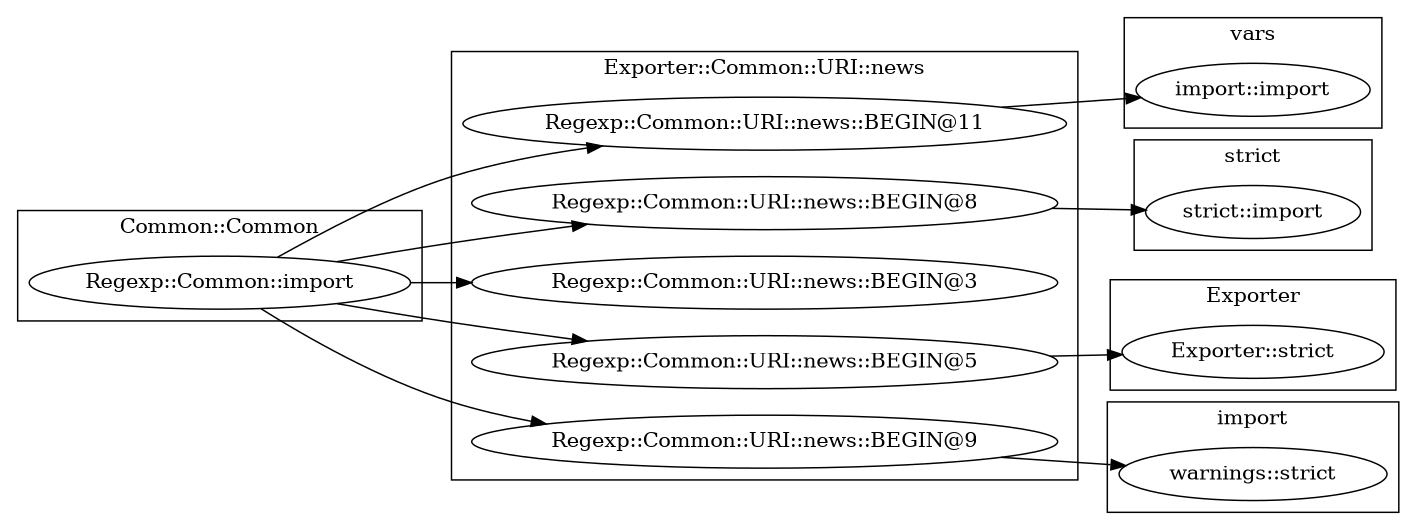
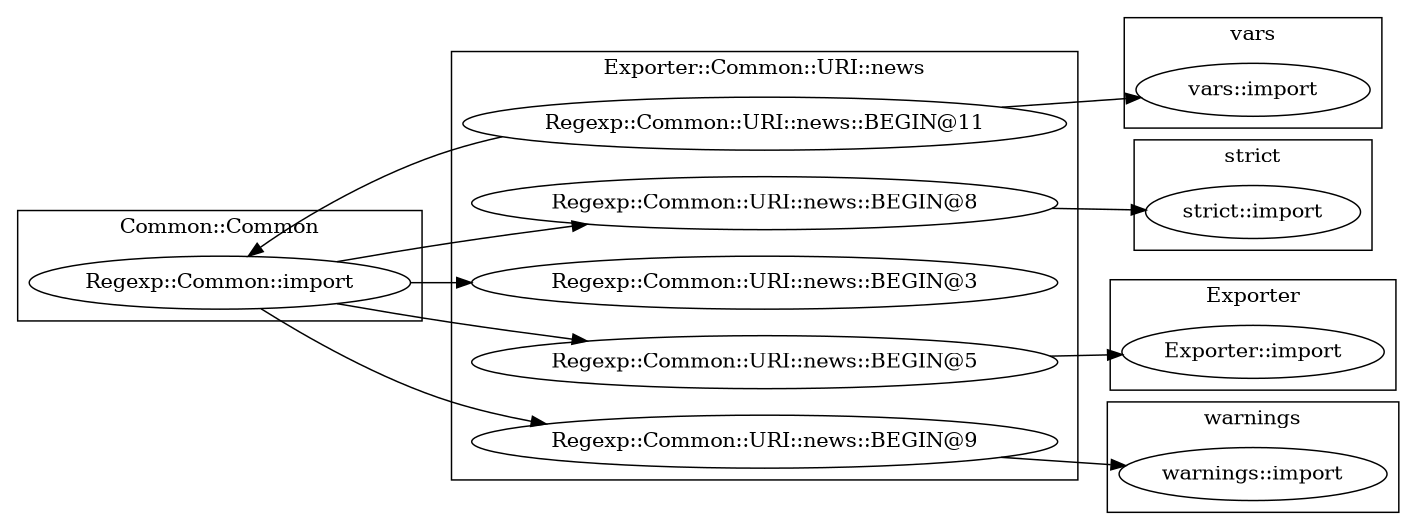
node "import::import": label "import::import" -> "vars::import"
edge "Regexp::Common::import" -> "Regexp::Common::URI::news::BEGIN@11": reversed
node "Exporter::strict": label "Exporter::strict" -> "Exporter::import"
cluster "import": label "import" -> "warnings"
node "warnings::strict": label "warnings::strict" -> "warnings::import"
